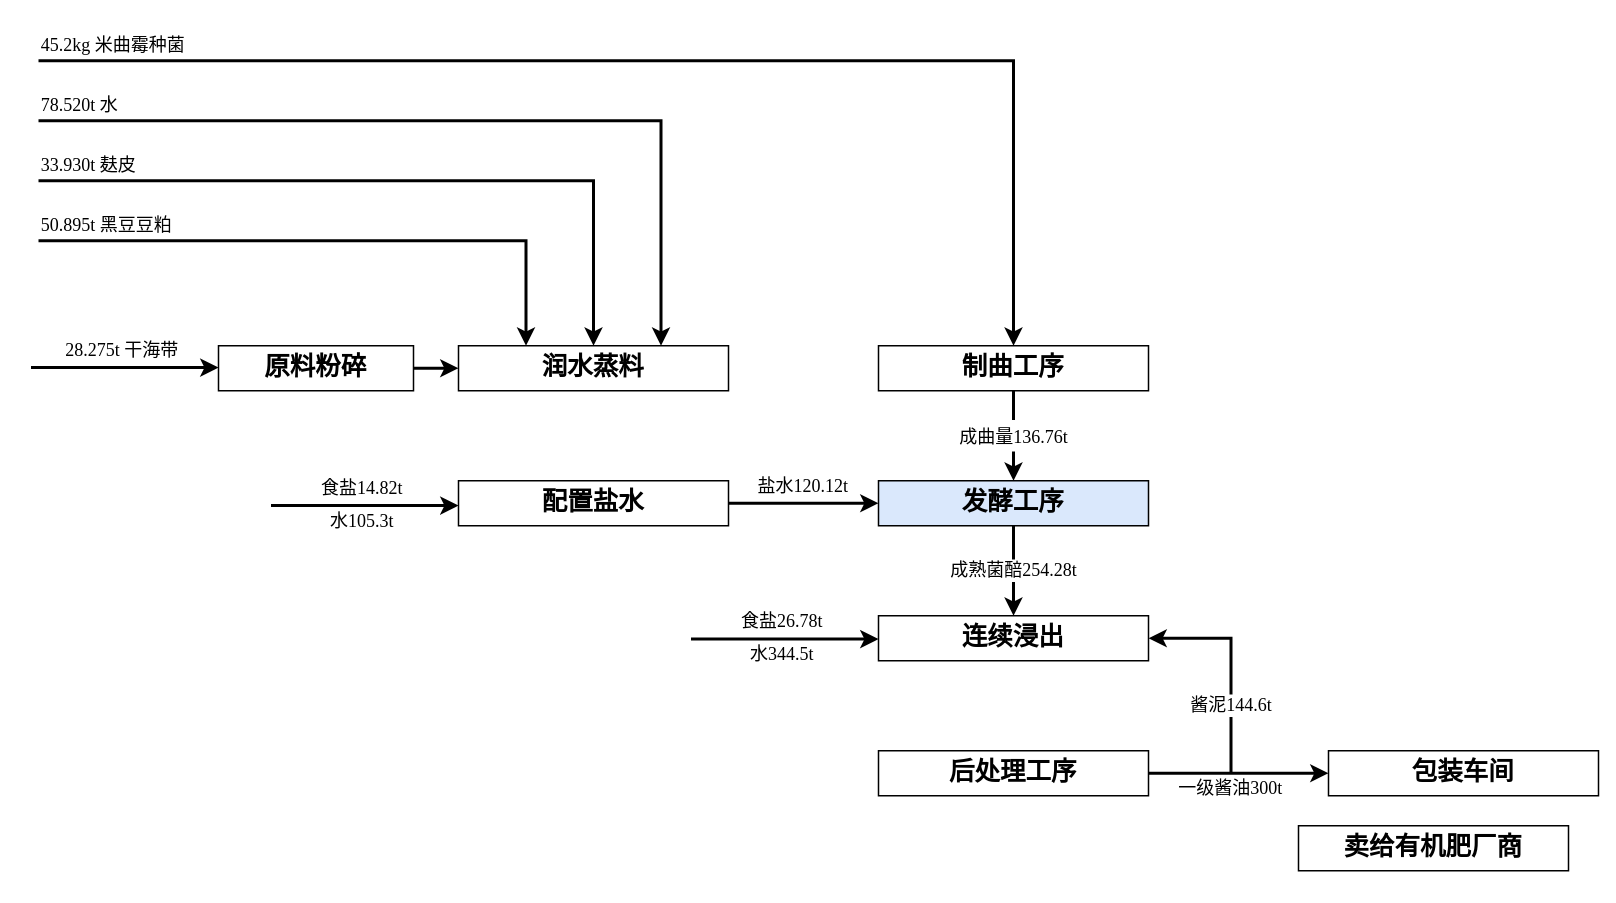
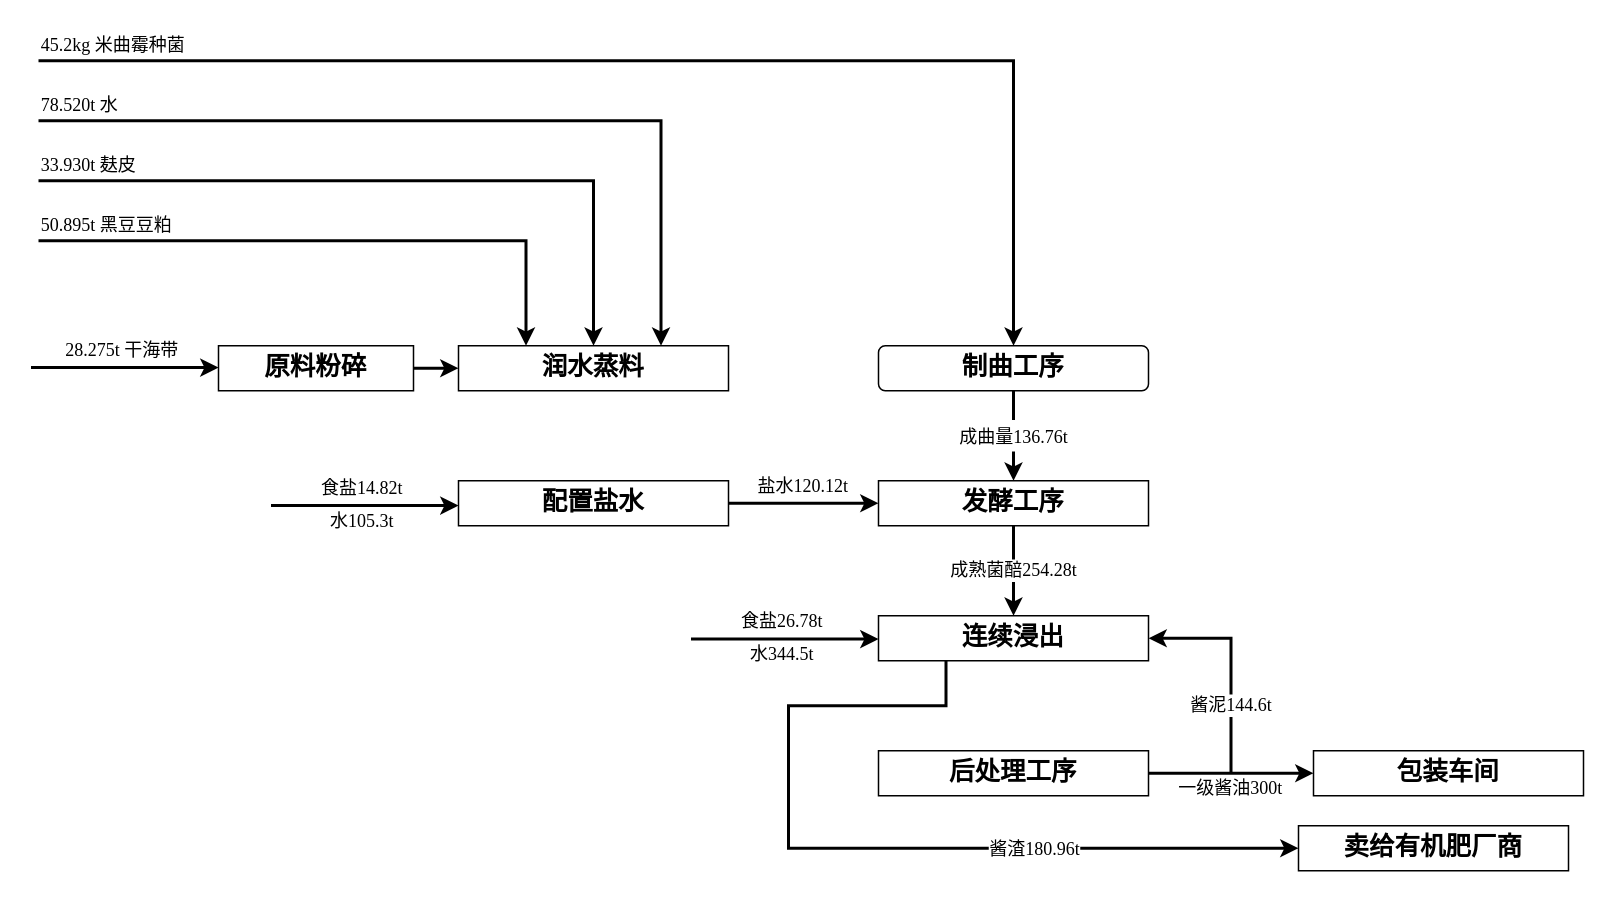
node "制曲工序": shape rectangle -> rounded rectangle
node "发酵工序": fillcolor #dae8fc -> #ffffff
node "包装车间": moved (1463, 773) -> (1448, 773)
edge "连续浸出" -> "卖给有机肥厂商": added, label "酱渣180.96t"
